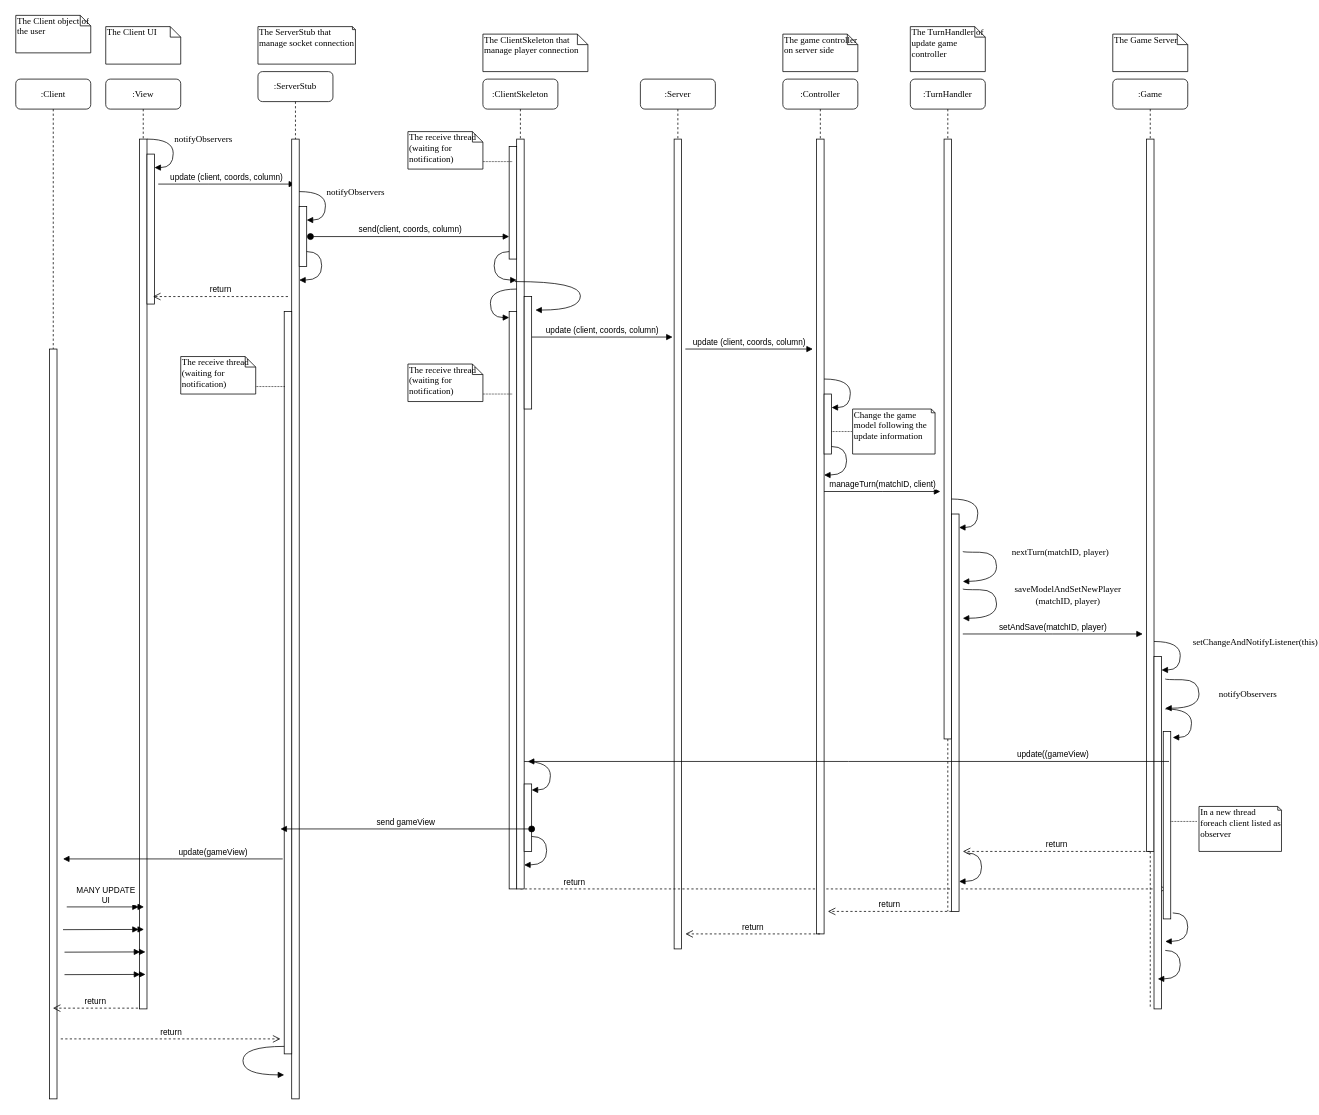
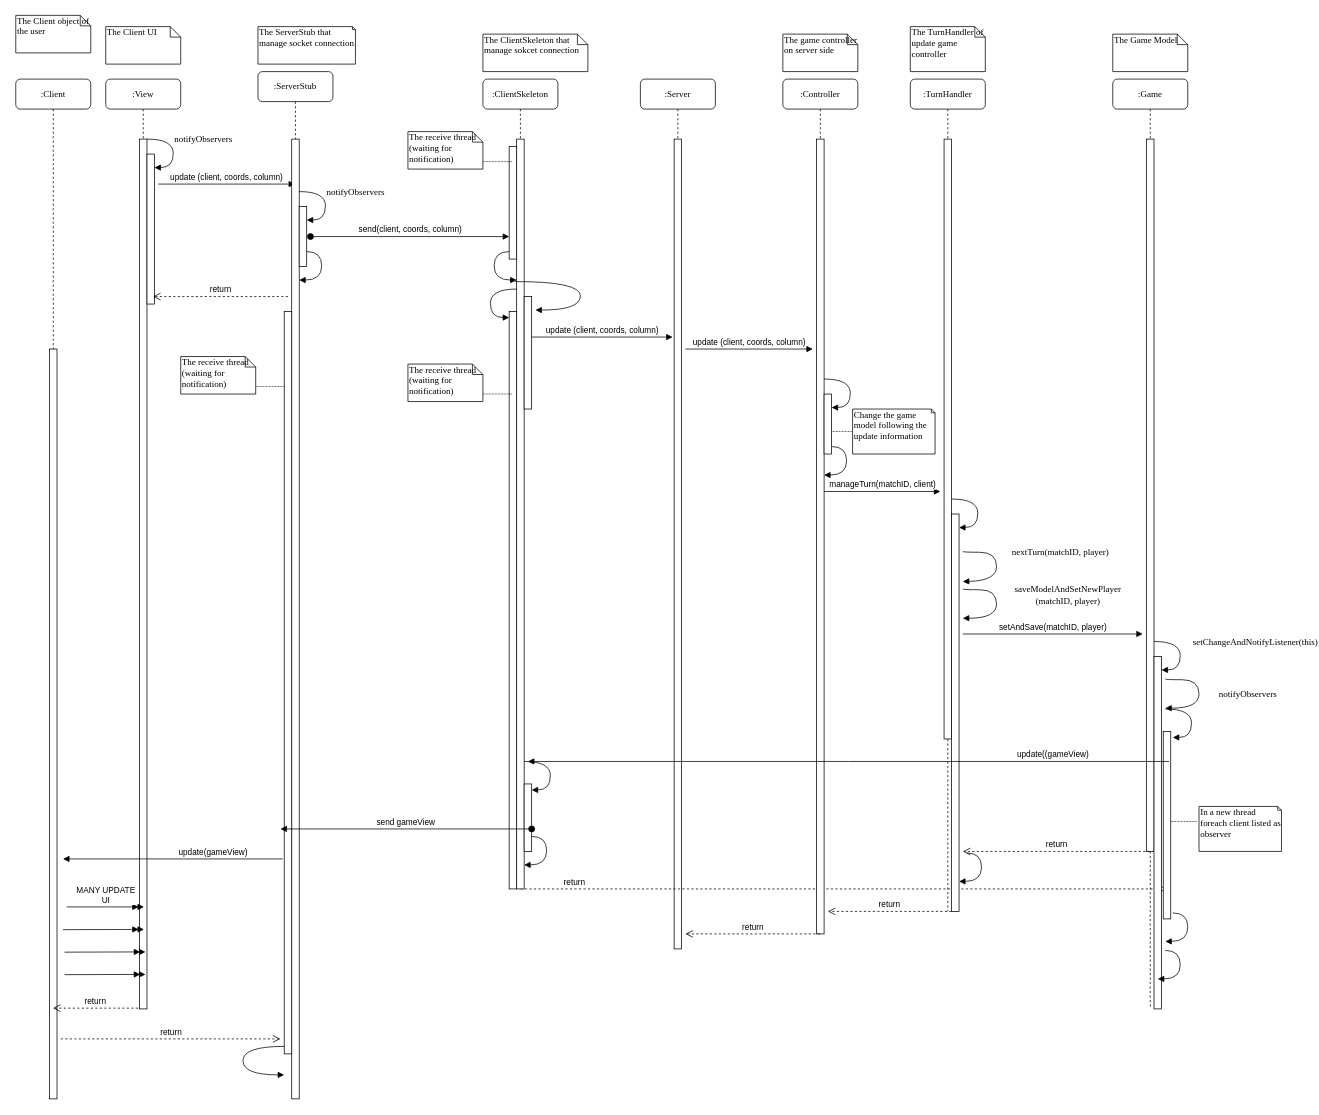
node "The Game Server": label "The Game Server" -> "The Game Model"
node "The ClientSkeleton that manage player connection": label "The ClientSkeleton that manage player connection" -> "The ClientSkeleton that manage sokcet connection"
